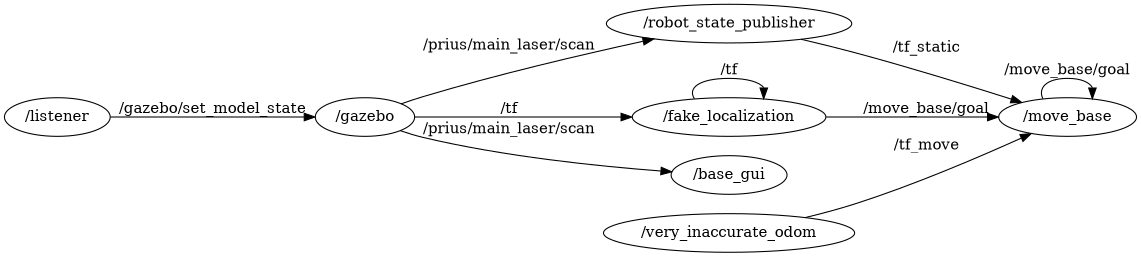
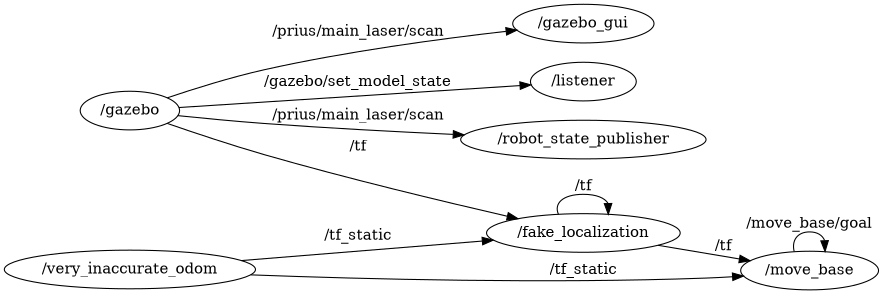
edge "/robot_state_publisher" -> "/move_base": removed, label "/tf_static"
edge "/fake_localization" -> "/move_base": label "/move_base/goal" -> "/tf"
edge "/listener" -> "/gazebo": reversed
edge "/very_inaccurate_odom" -> "/move_base": label "/tf_move" -> "/tf_static"
node "/base_gui": label "/base_gui" -> "/gazebo_gui"
edge "/very_inaccurate_odom" -> "/fake_localization": added, label "/tf_static"
